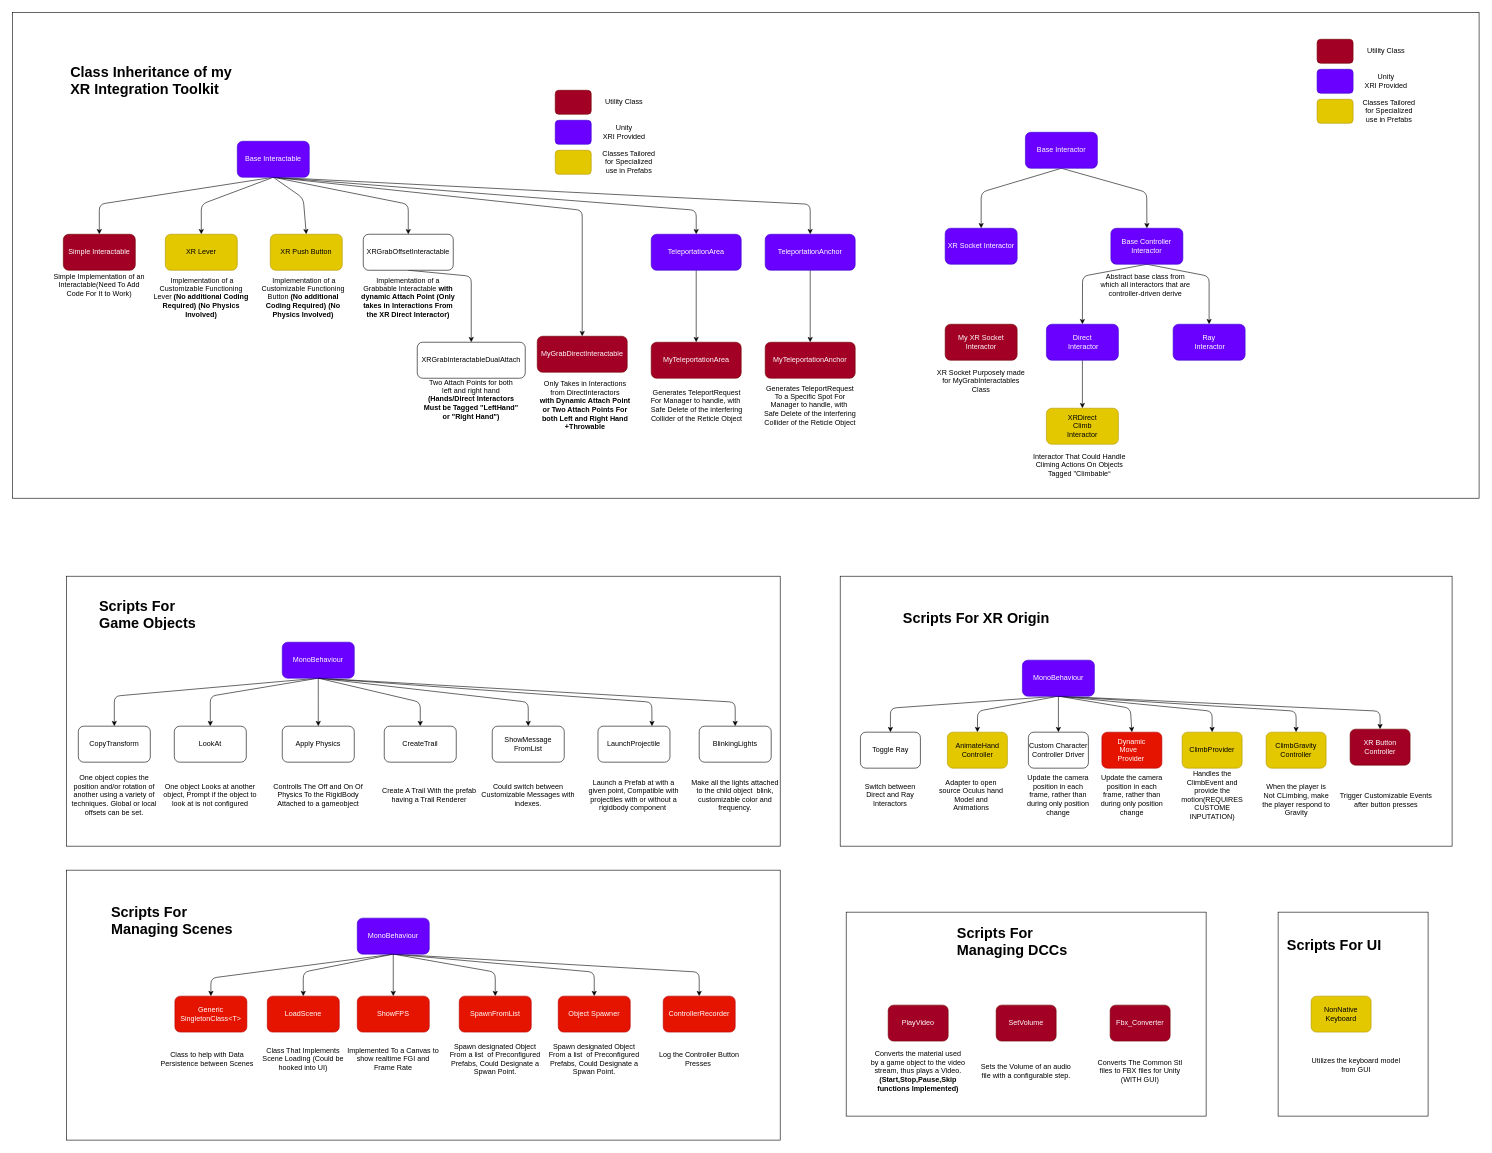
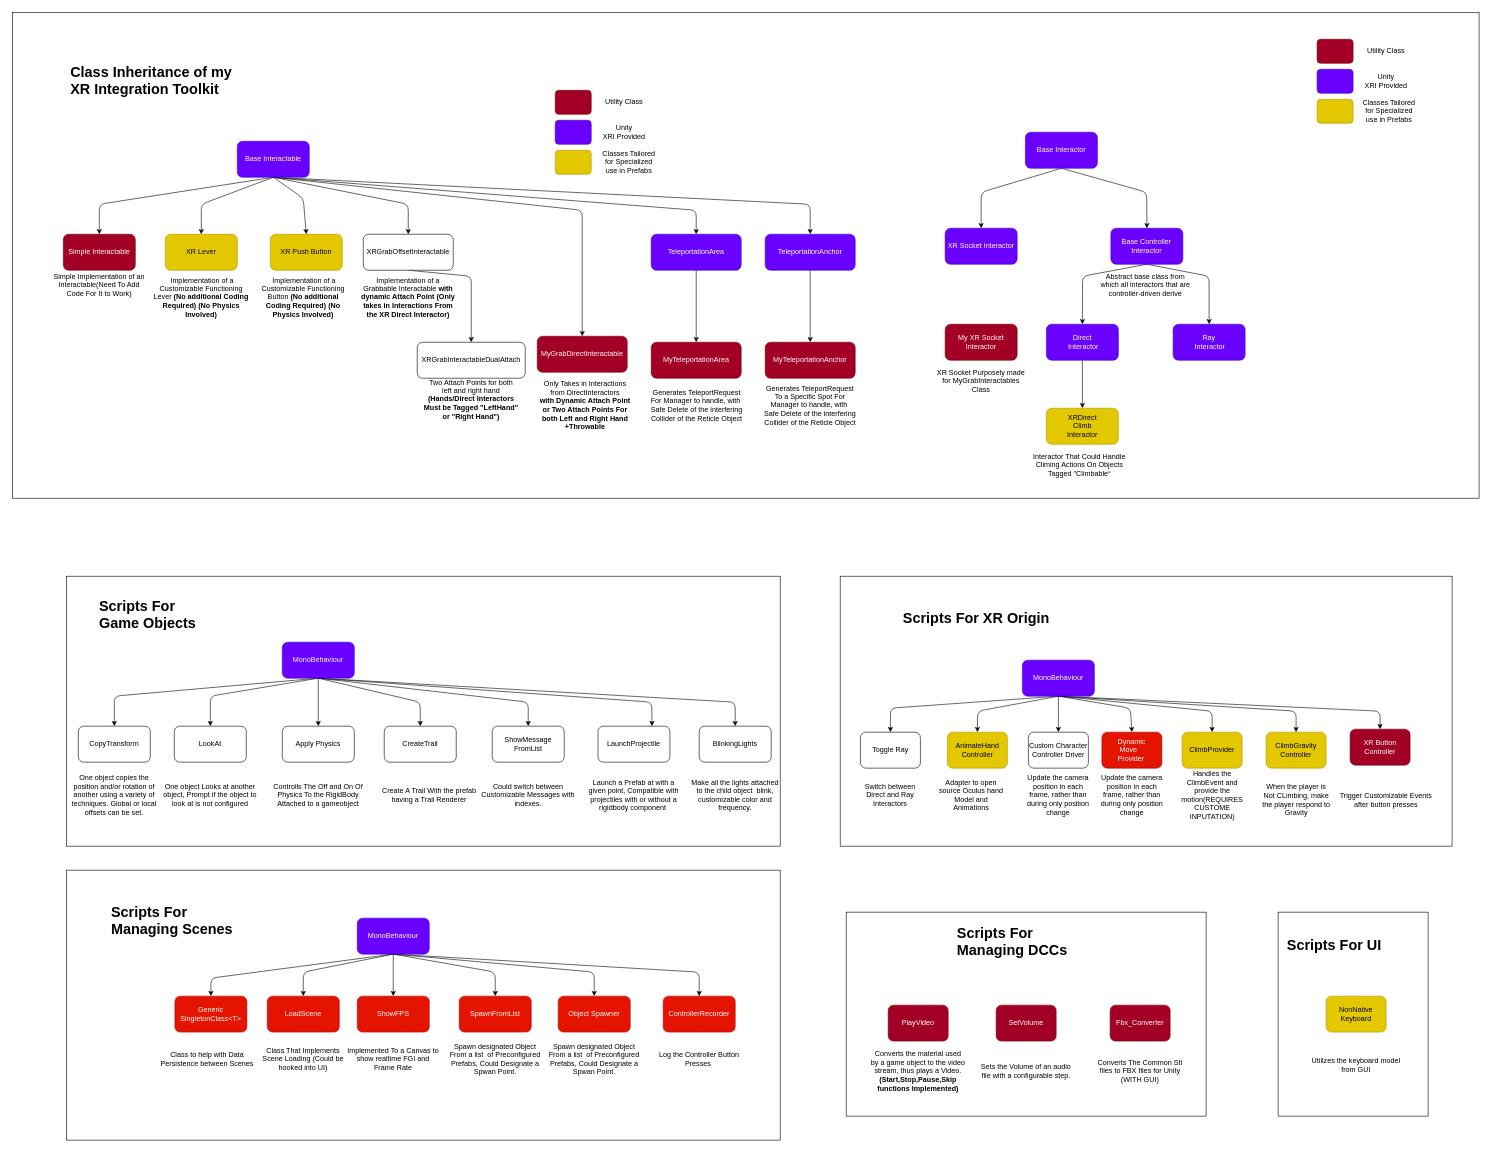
node "NonNative Keyboard": moved (1341, 1014) -> (1356, 1014)
